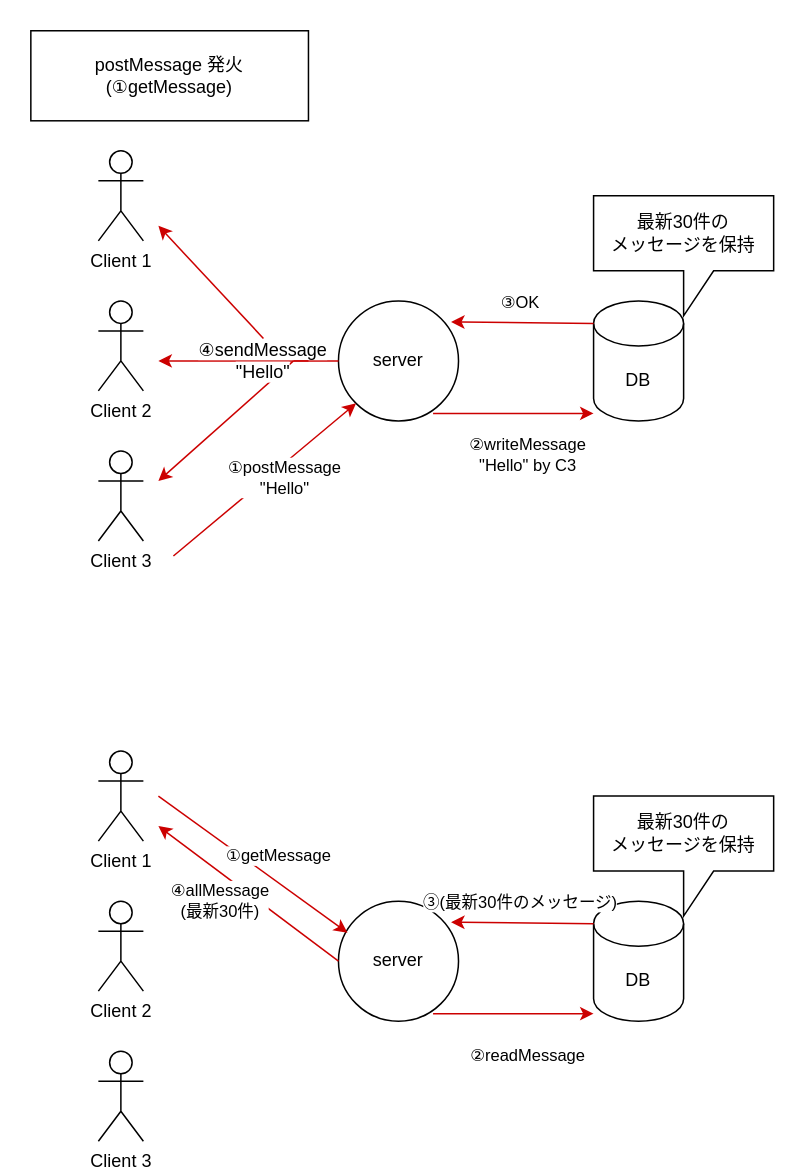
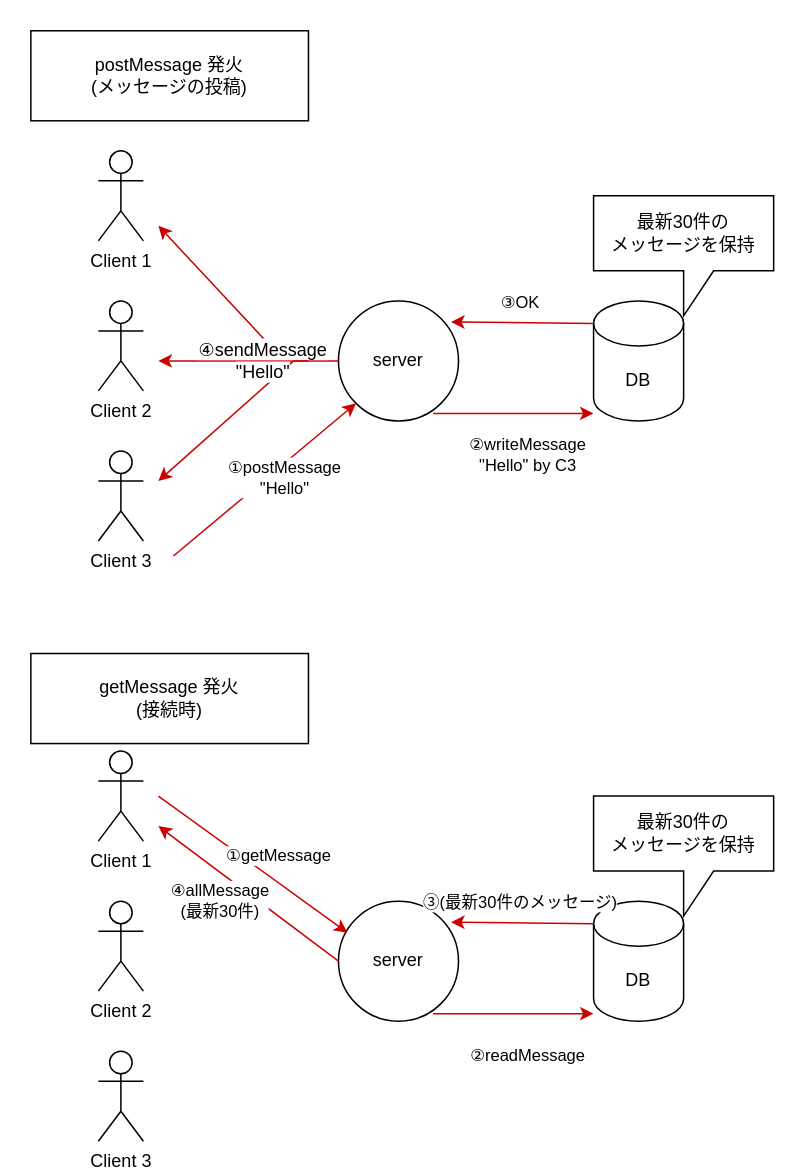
node "postMessage 発火 (①getMessage)": label "postMessage 発火 (①getMessage)" -> "postMessage 発火 (メッセージの投稿)"
node "getMessage 発火 (接続時)": added
